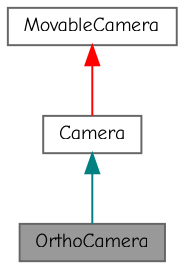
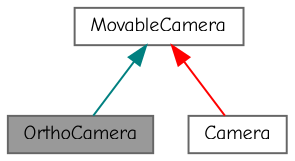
edge "OrthoCamera" -> "Camera": now "OrthoCamera" -> "MovableCamera"
